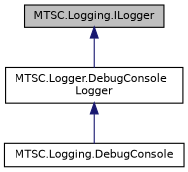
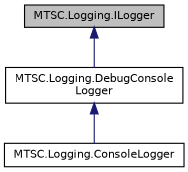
node "MTSC.Logger.DebugConsole Logger": label "MTSC.Logger.DebugConsole Logger" -> "MTSC.Logging.DebugConsole Logger"
node "MTSC.Logging.DebugConsole": label "MTSC.Logging.DebugConsole" -> "MTSC.Logging.ConsoleLogger"
